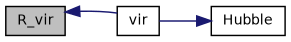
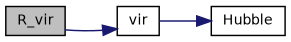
edge "vir" -> "R_vir": reversed
